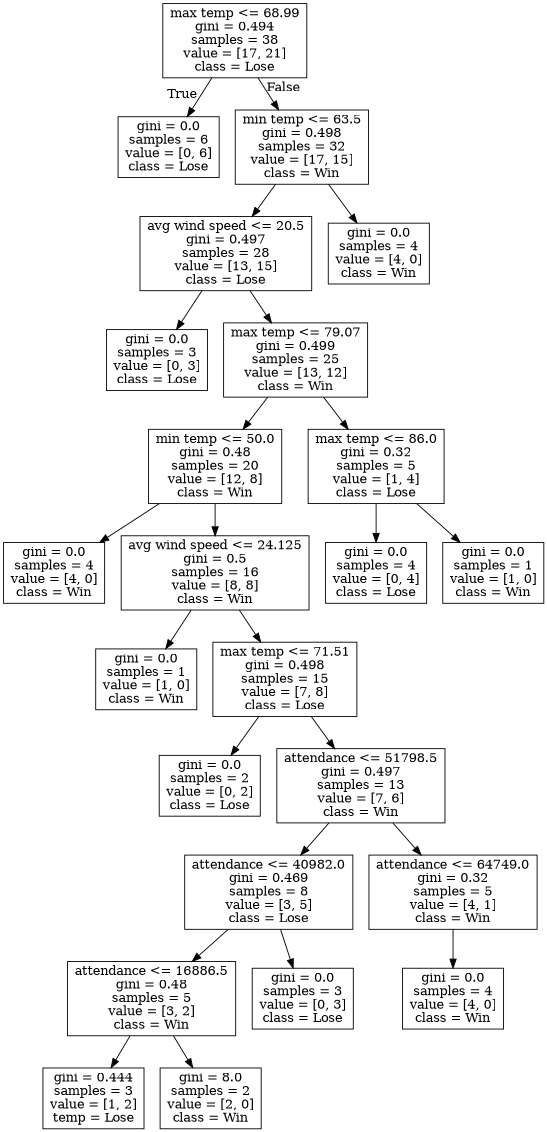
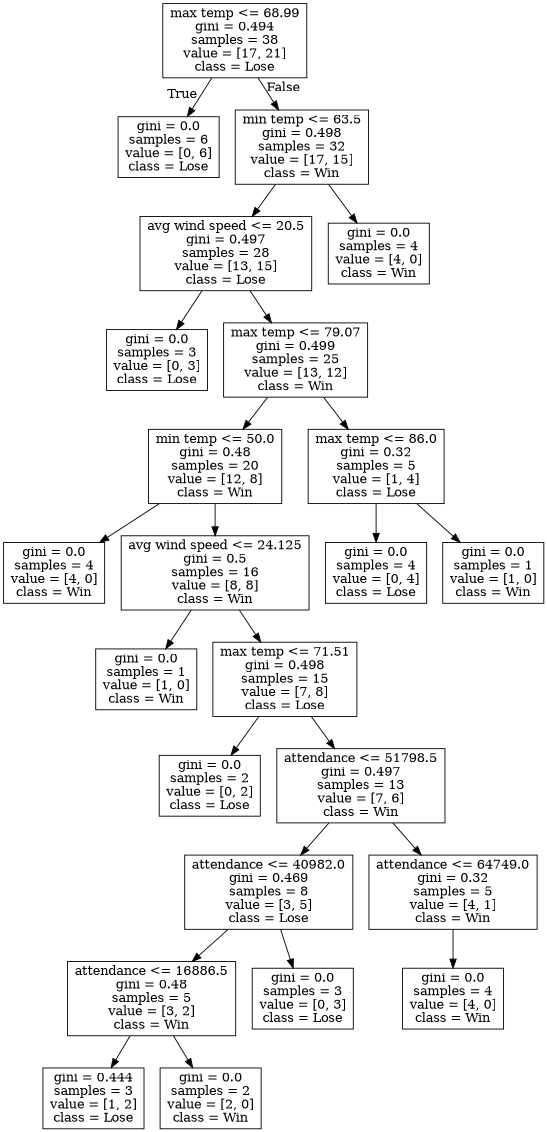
node "gini = 0.444 samples = 3 value = [1, 2] temp = Lose": label "gini = 0.444 samples = 3 value = [1, 2] temp = Lose" -> "gini = 0.444 samples = 3 value = [1, 2] class = Lose"
node "gini = 8.0 samples = 2 value = [2, 0] class = Win": label "gini = 8.0 samples = 2 value = [2, 0] class = Win" -> "gini = 0.0 samples = 2 value = [2, 0] class = Win"
